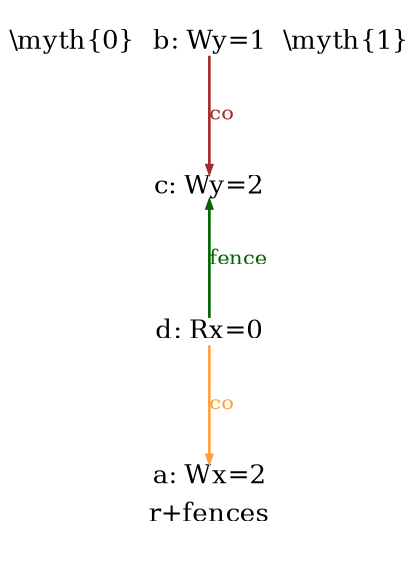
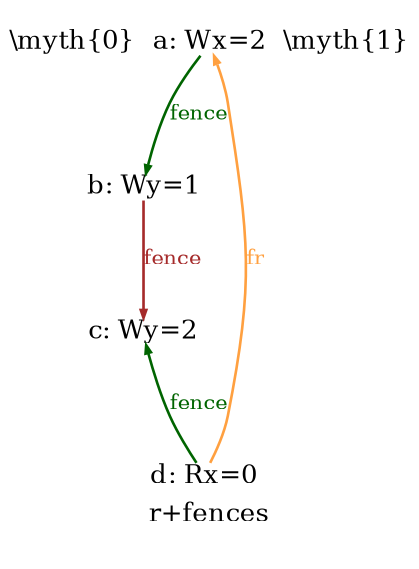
edge "a: Wx=2" -> "b: Wy=1": added, label "fence"
edge "b: Wy=1" -> "c: Wy=2": label "co" -> "fence"
edge "d: Rx=0" -> "a: Wx=2": label "co" -> "fr"
